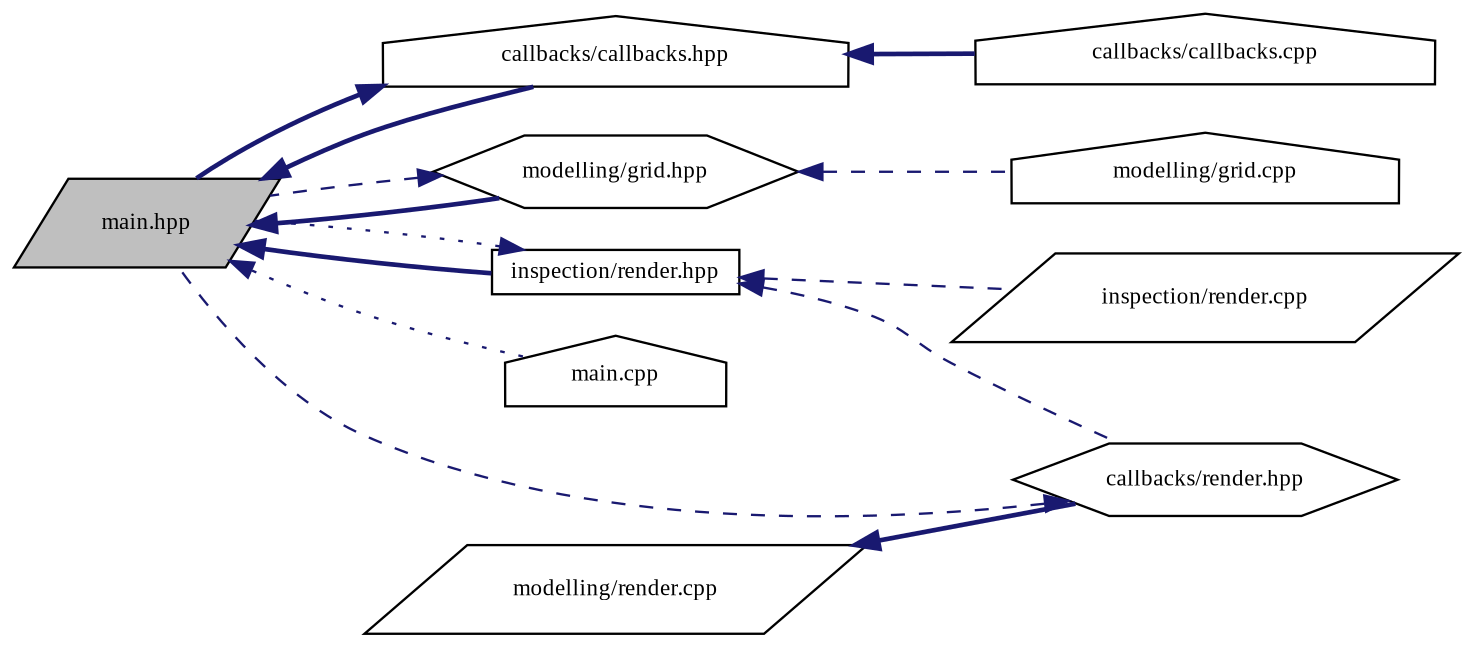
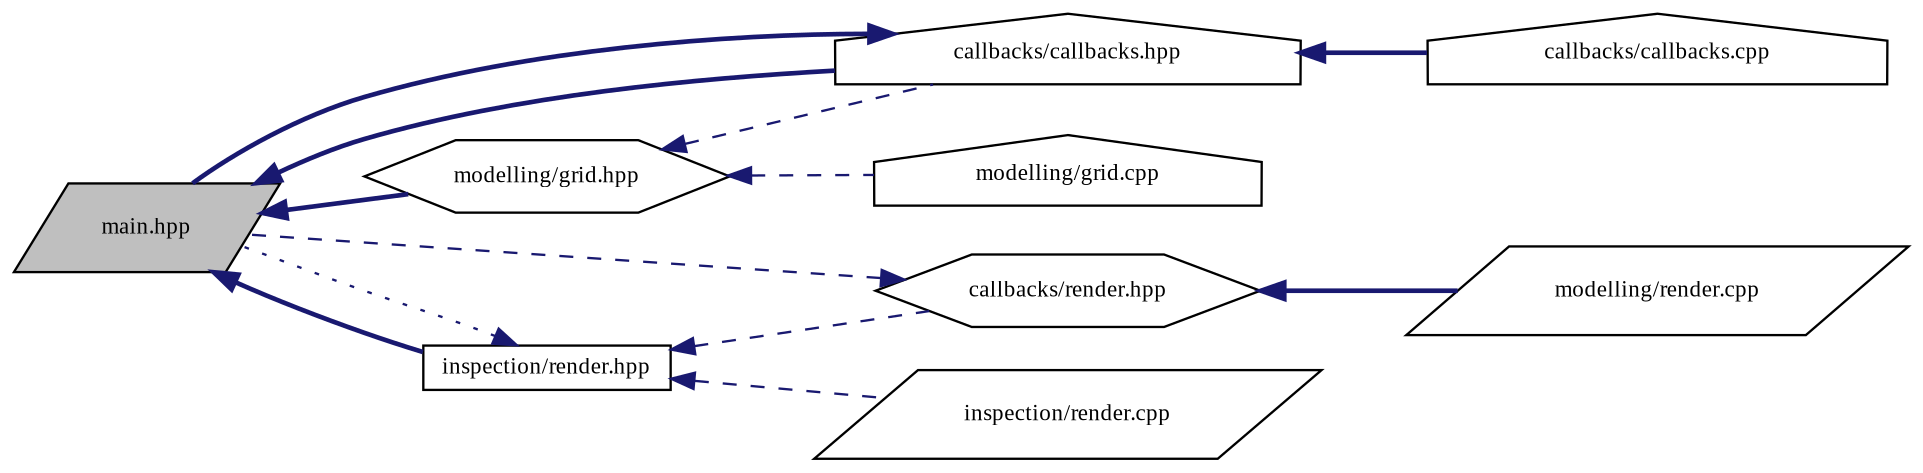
edge "main.hpp" -> "modelling/grid.hpp": now "callbacks/callbacks.hpp" -> "modelling/grid.hpp"
node "main.cpp": removed
edge "callbacks/render.hpp" -> "modelling/render.cpp": reversed
